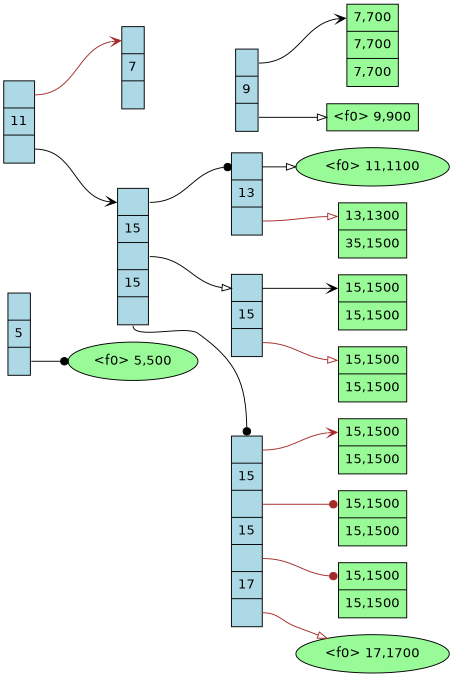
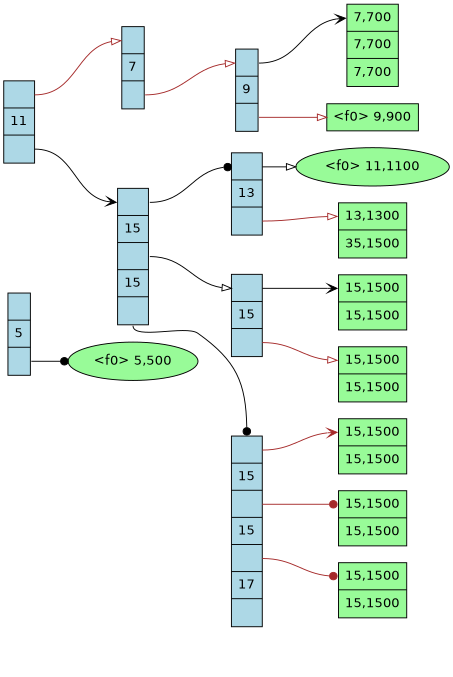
edge "11" -> "7": arrowhead vee -> onormal
edge "7" -> "9": added
edge "9" -> "<f0> 9,900": color black -> brown
node "<f0> 17,1700": removed
